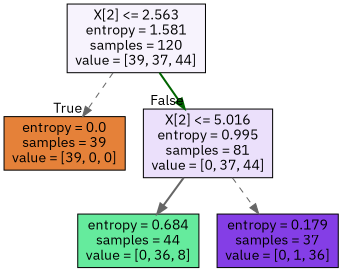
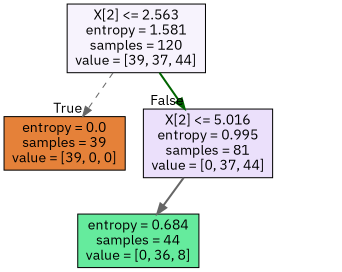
node "entropy = 0.179 samples = 37 value = [0, 1, 36]": removed
